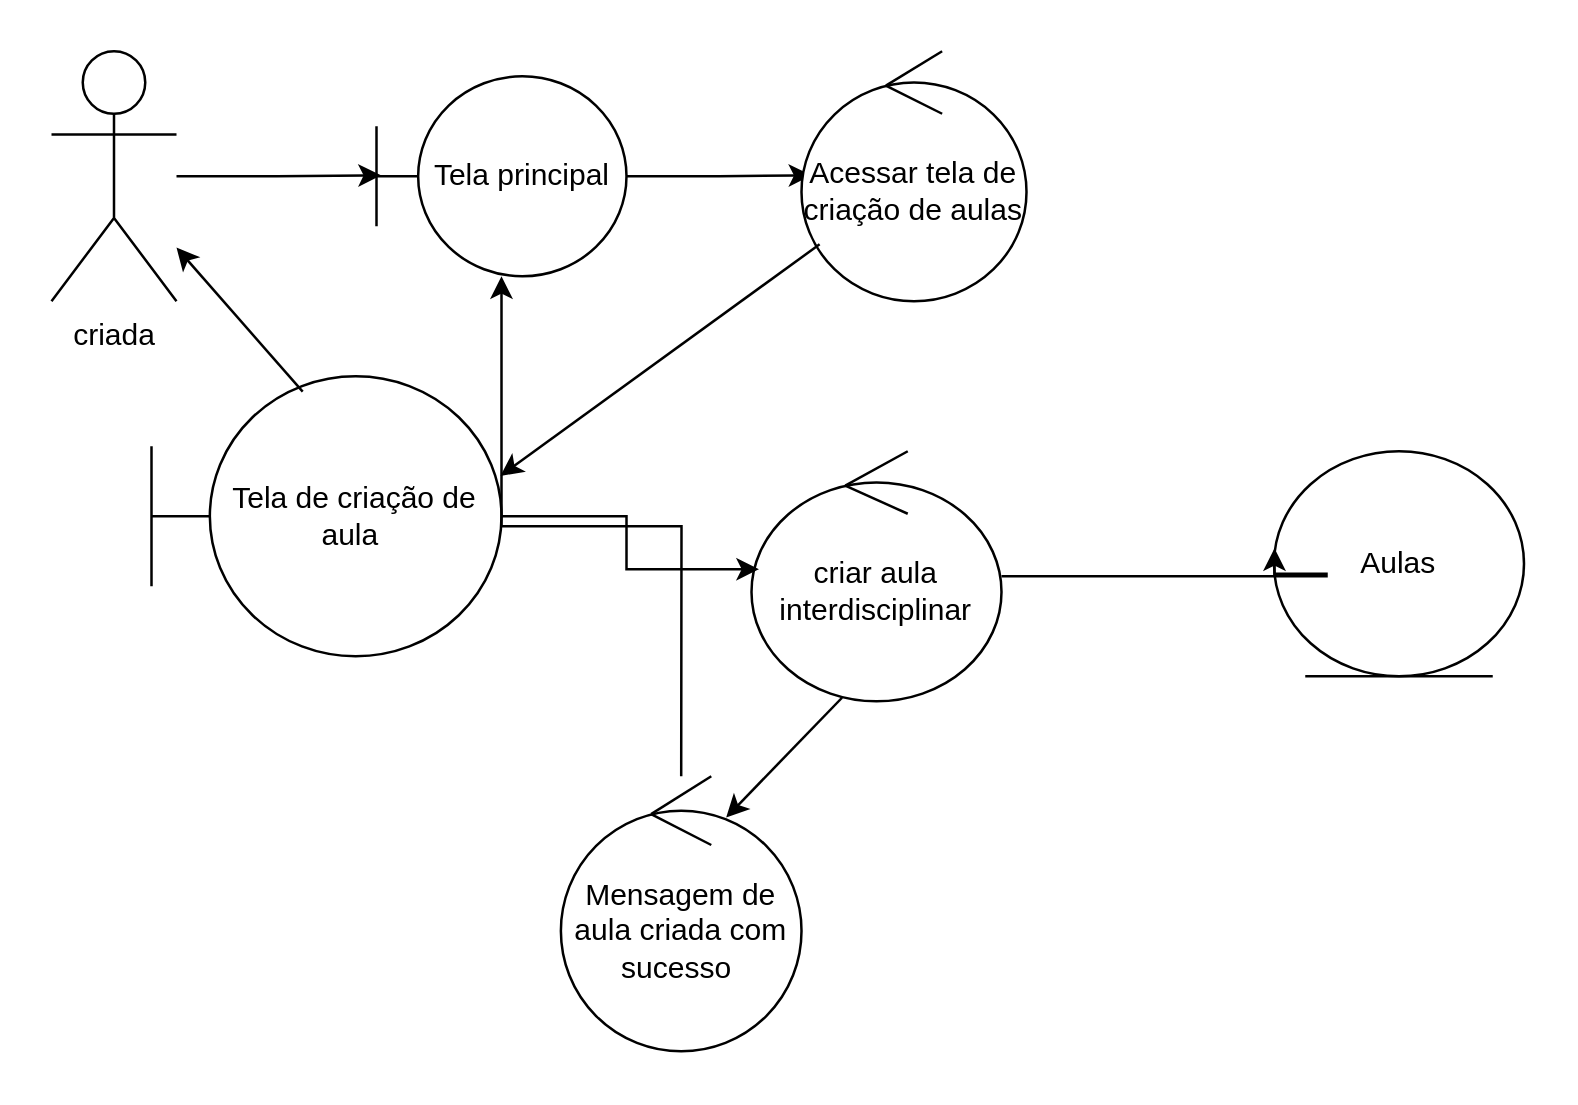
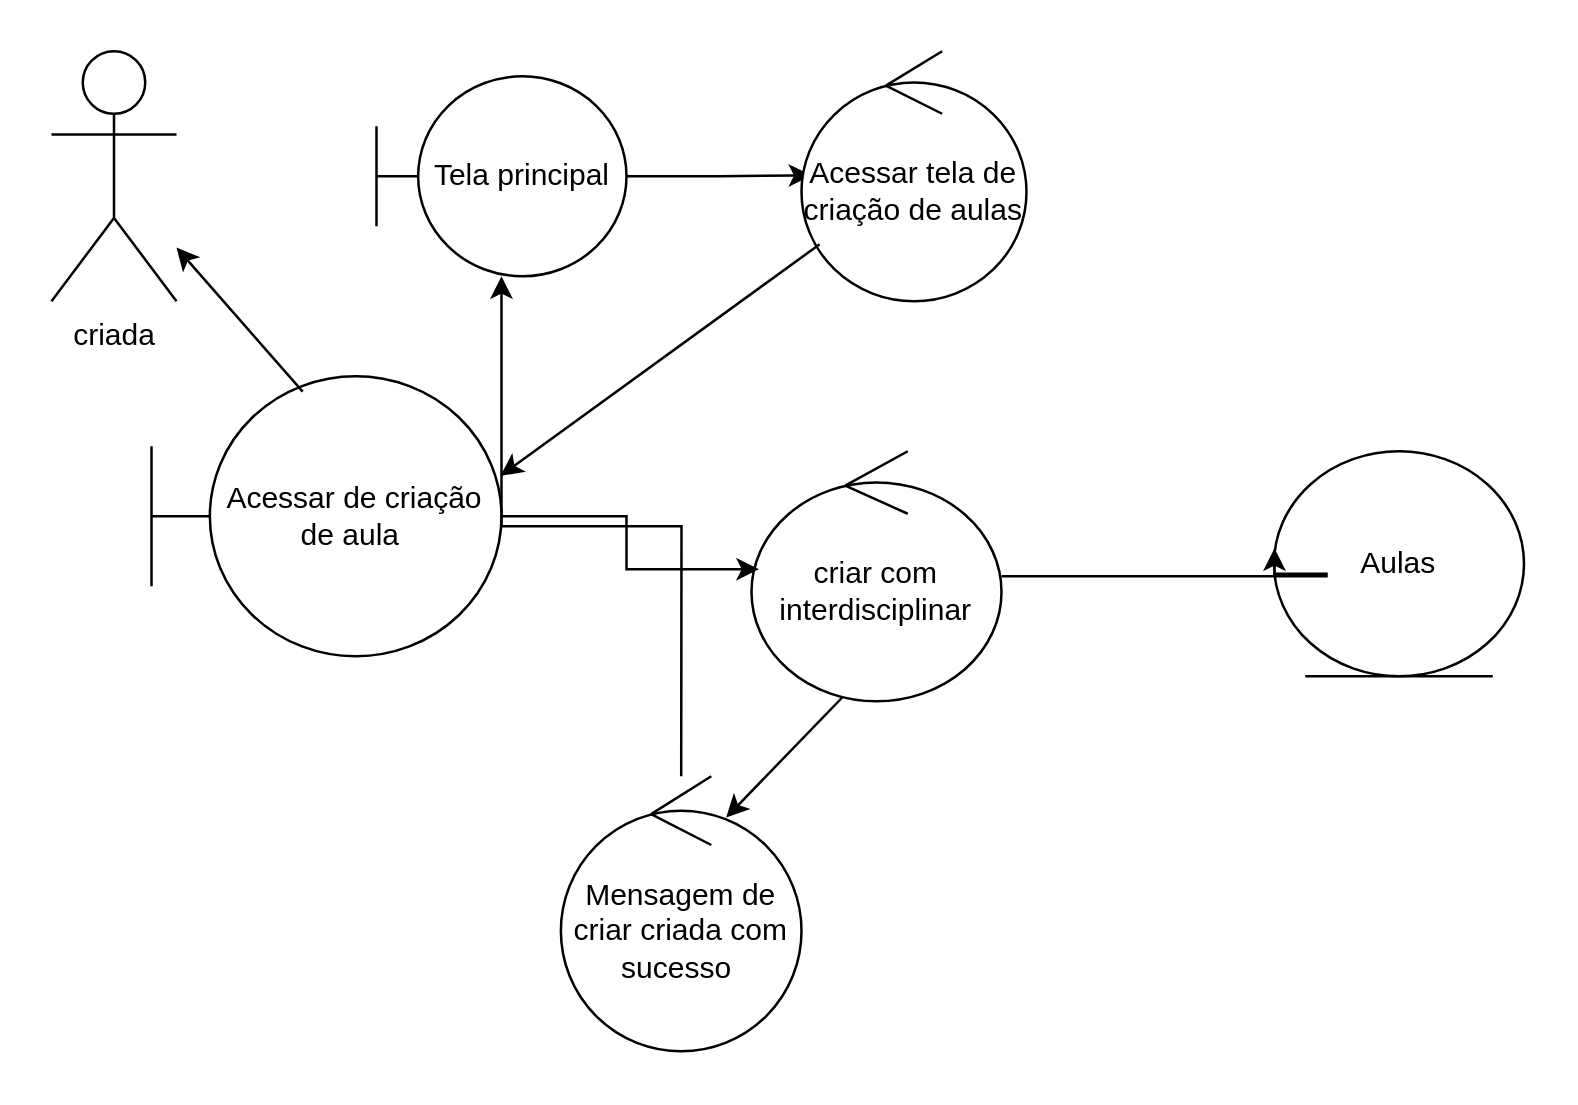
edge "criada" -> "Tela principal": removed
node "Tela de criação de aula": label "Tela de criação de aula" -> "Acessar de criação de aula"
node "criar aula interdisciplinar": label "criar aula interdisciplinar" -> "criar com interdisciplinar"
node "Mensagem de aula criada com sucesso": label "Mensagem de aula criada com sucesso" -> "Mensagem de criar criada com sucesso"
